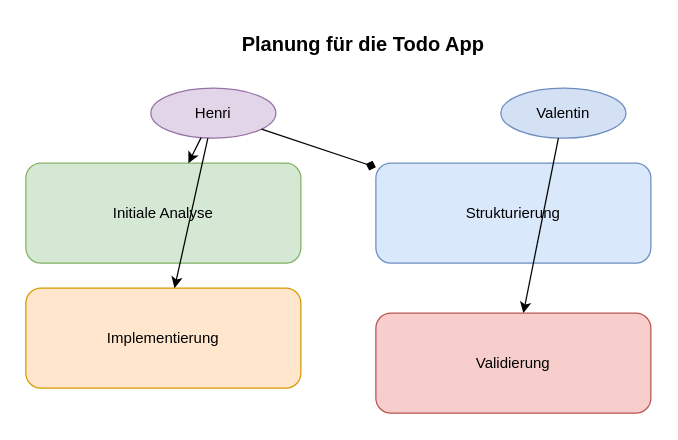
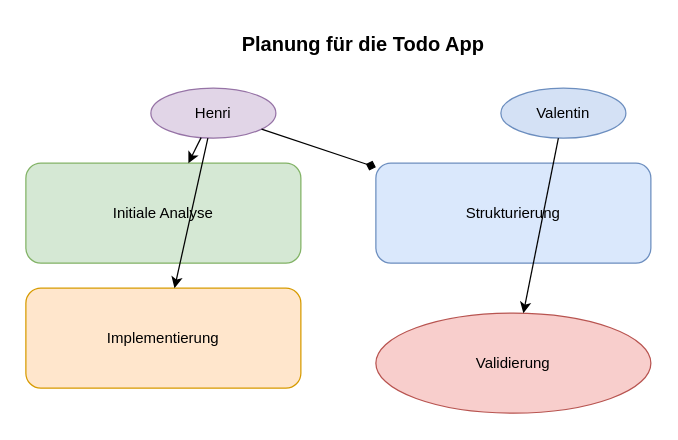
node "Validierung": shape rounded rectangle -> ellipse
